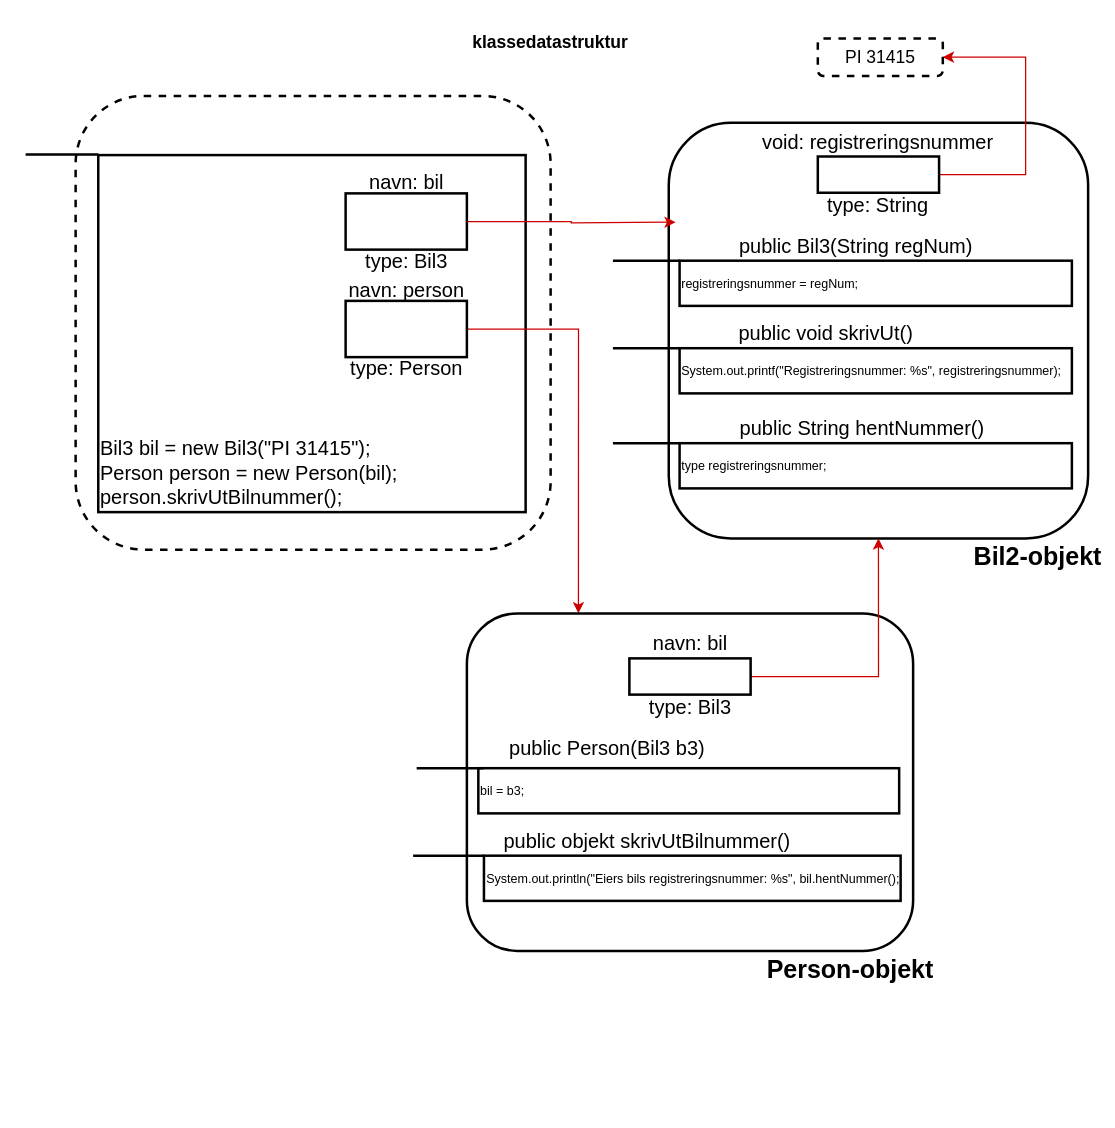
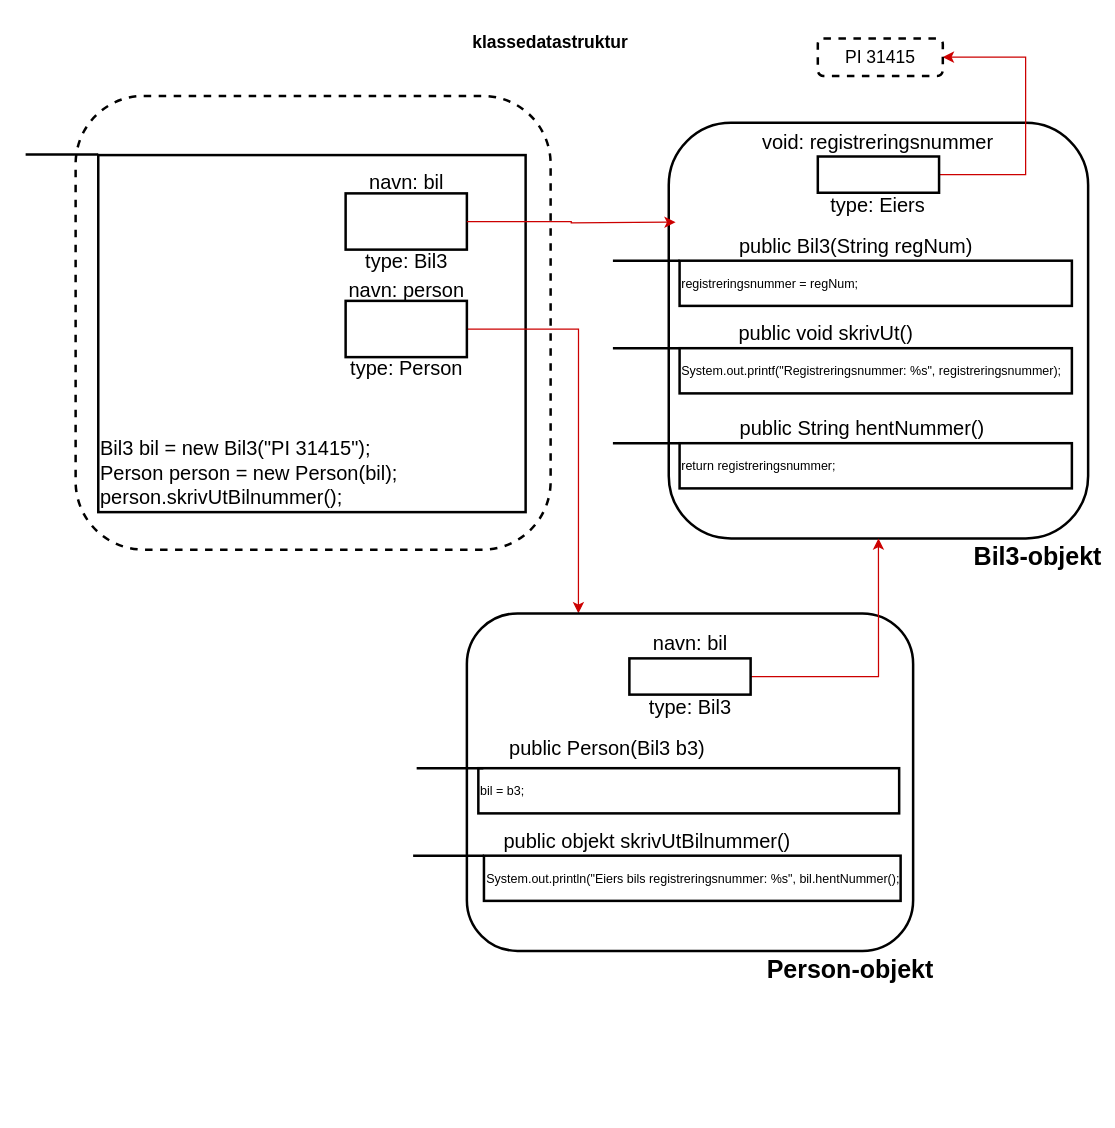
node "type: String": label "type: String" -> "type: Eiers"
node "type registreringsnummer;": label "type registreringsnummer;" -> "return registreringsnummer;"
node "Bil2-objekt": label "Bil2-objekt" -> "Bil3-objekt"
